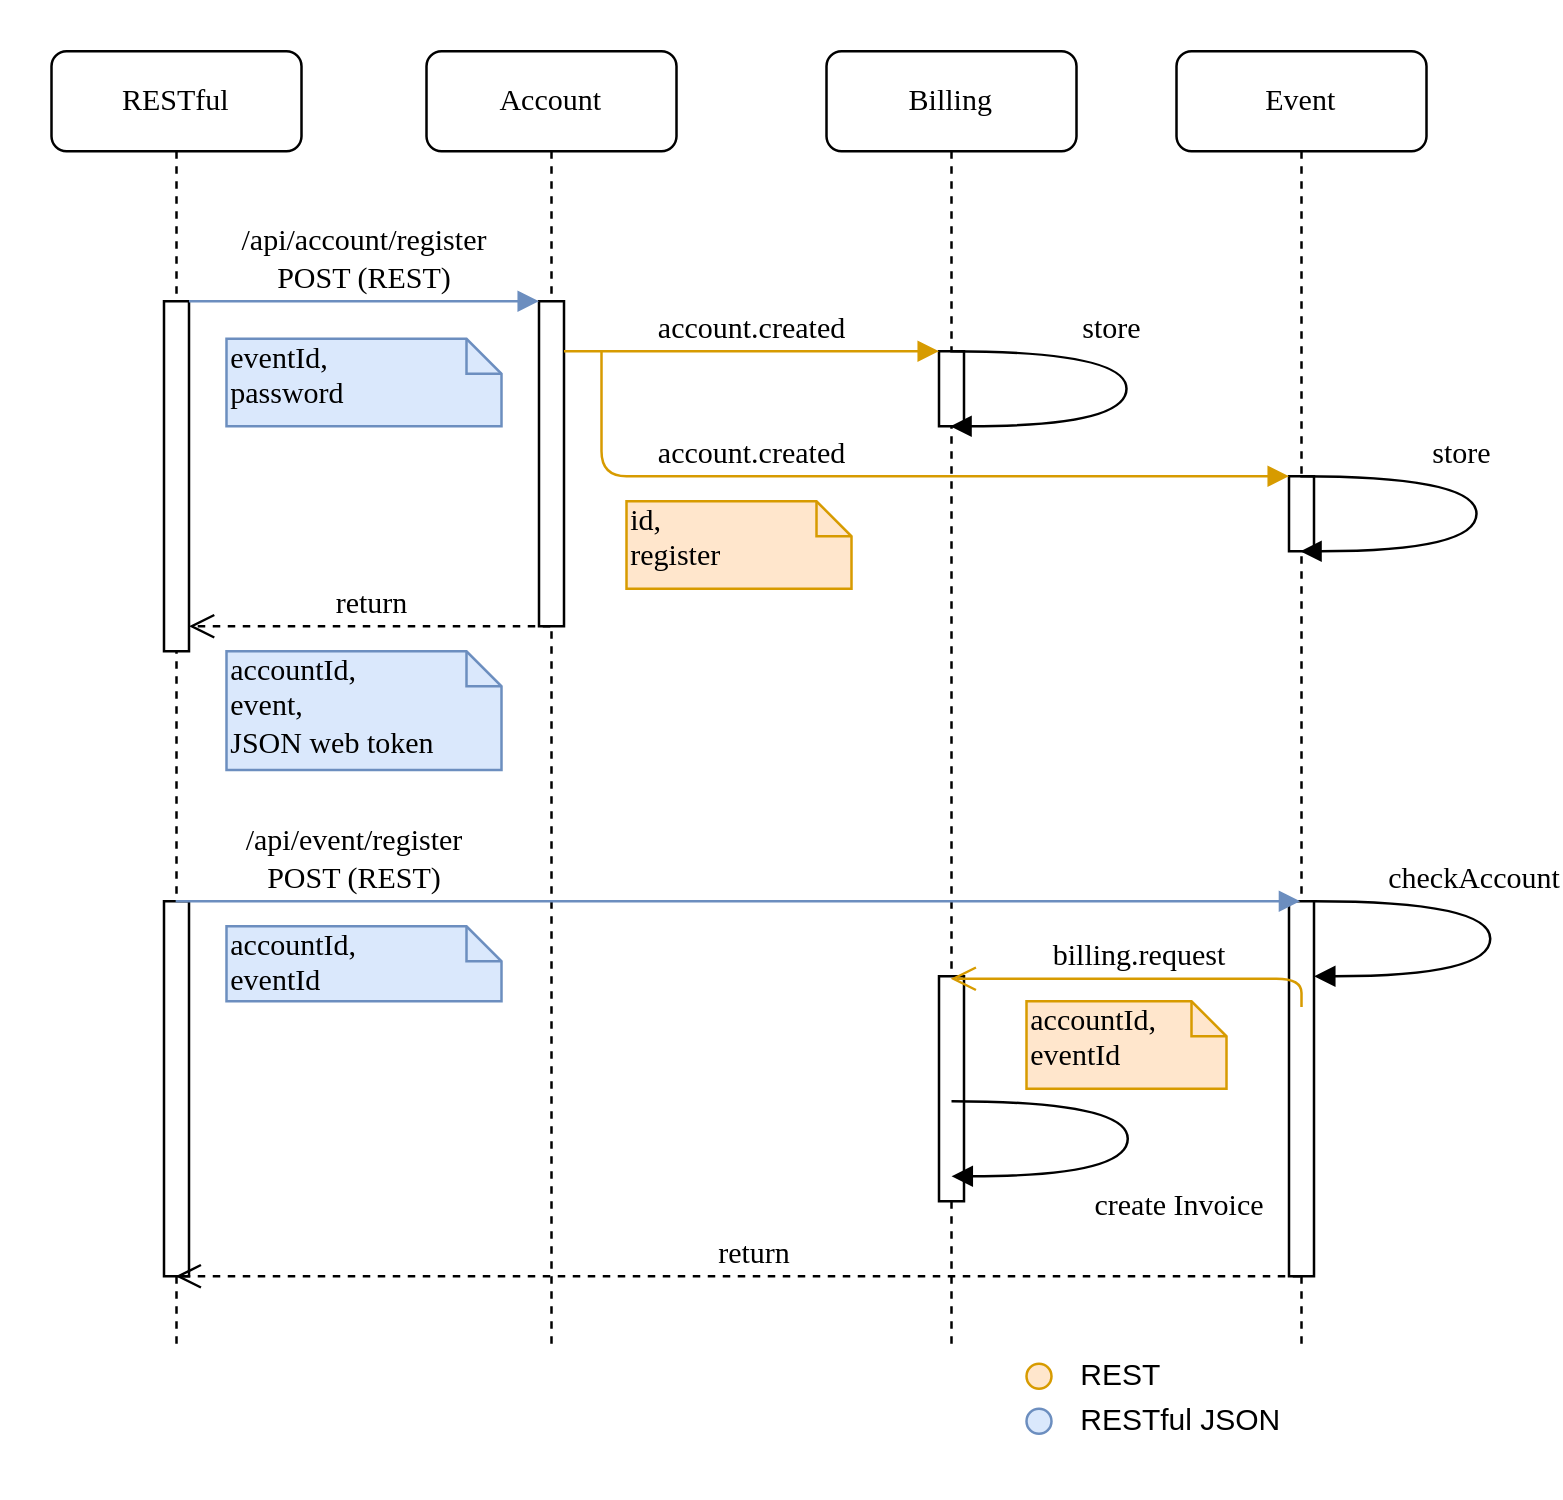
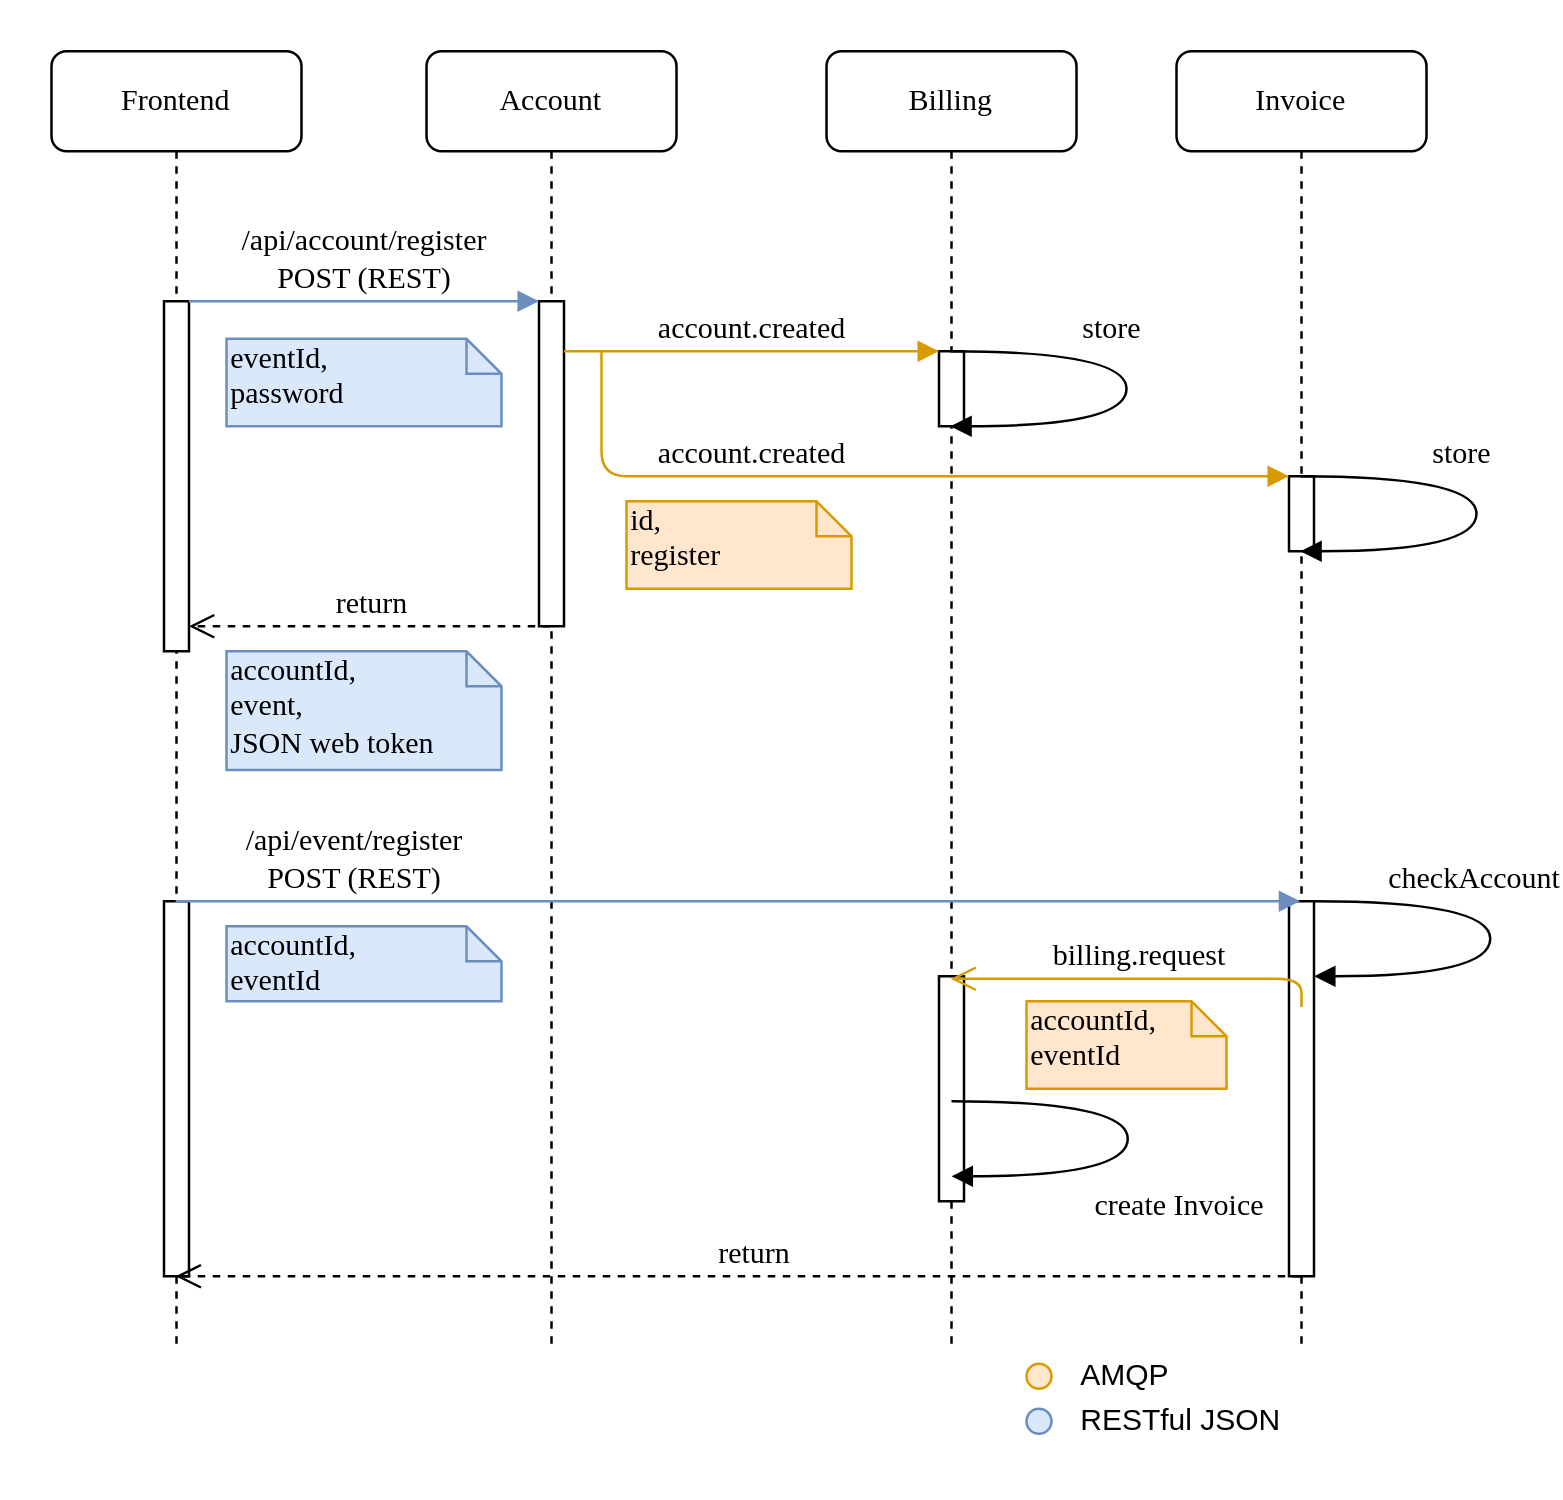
node "RESTful": label "RESTful" -> "Frontend"
node "Event": label "Event" -> "Invoice"
node "REST": label "REST" -> "AMQP"
